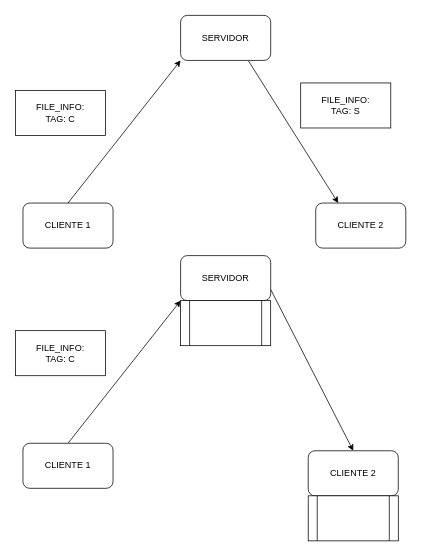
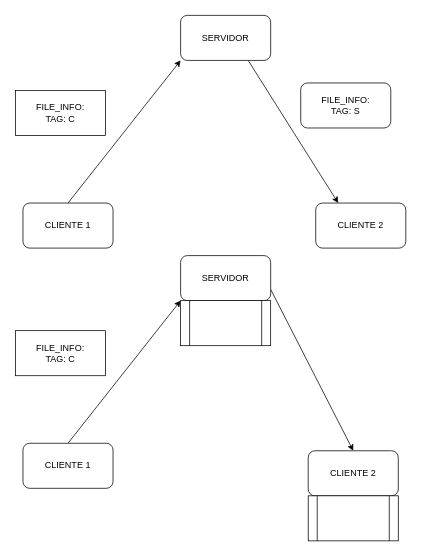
node "FILE_INFO: TAG: S": shape rectangle -> rounded rectangle
